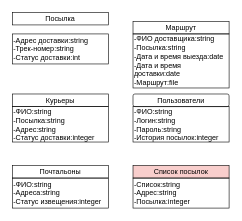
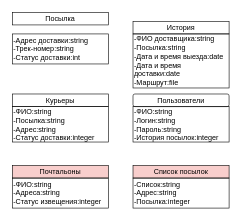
node "Маршрут": label "Маршрут" -> "История"
node "Почтальоны": fillcolor #ffffff -> #f8cecc
